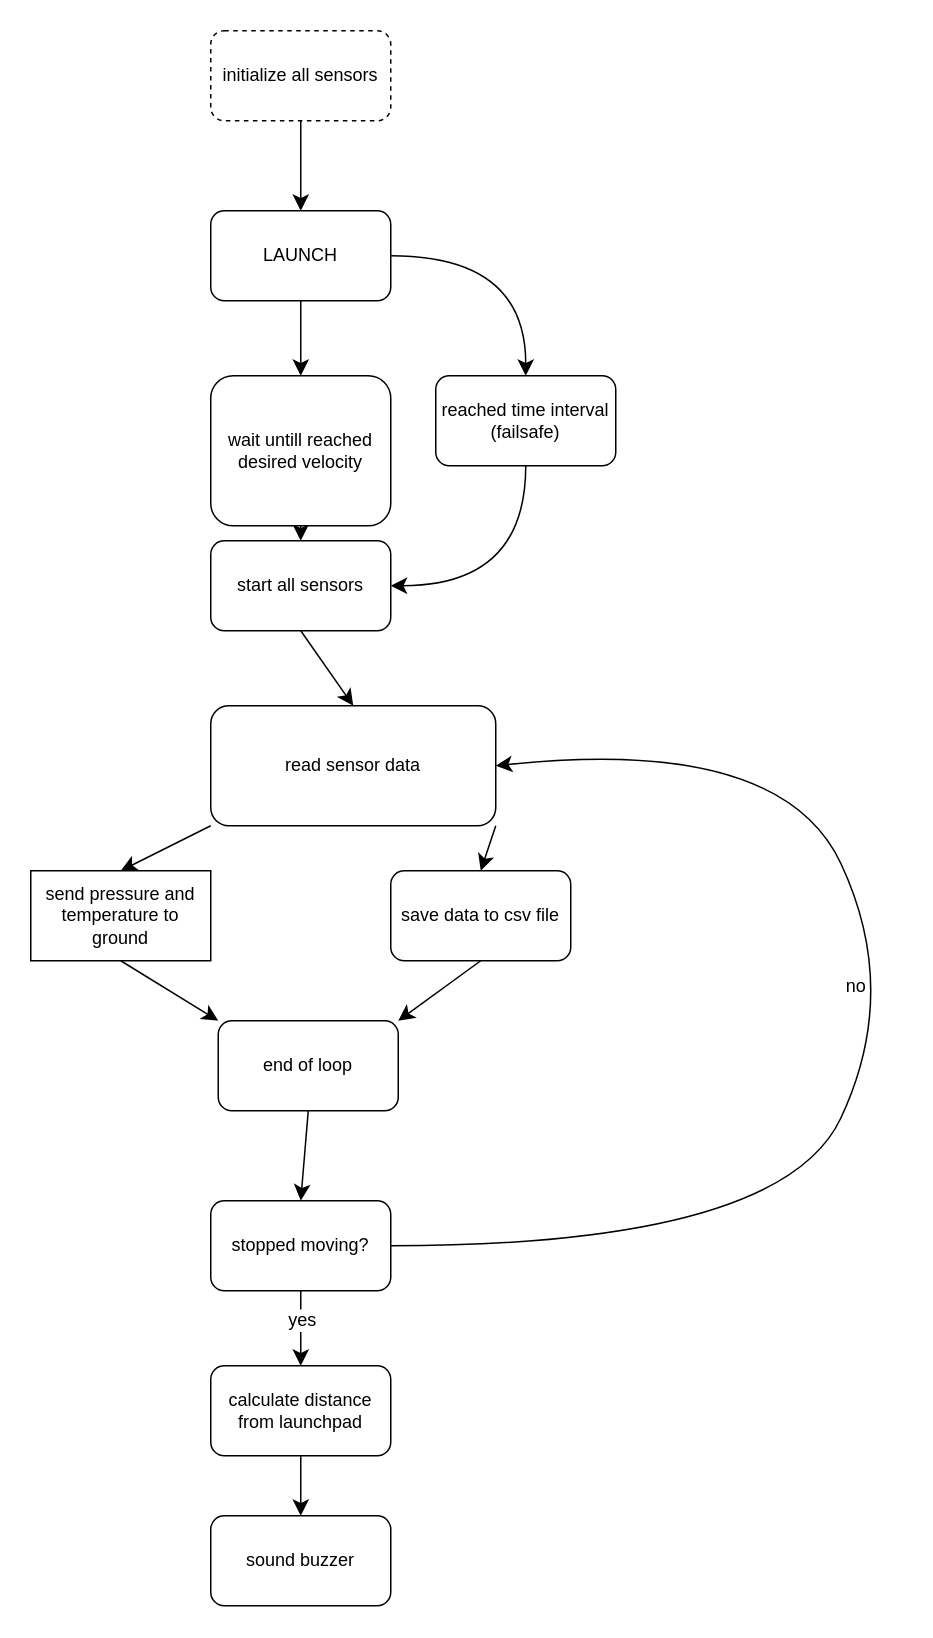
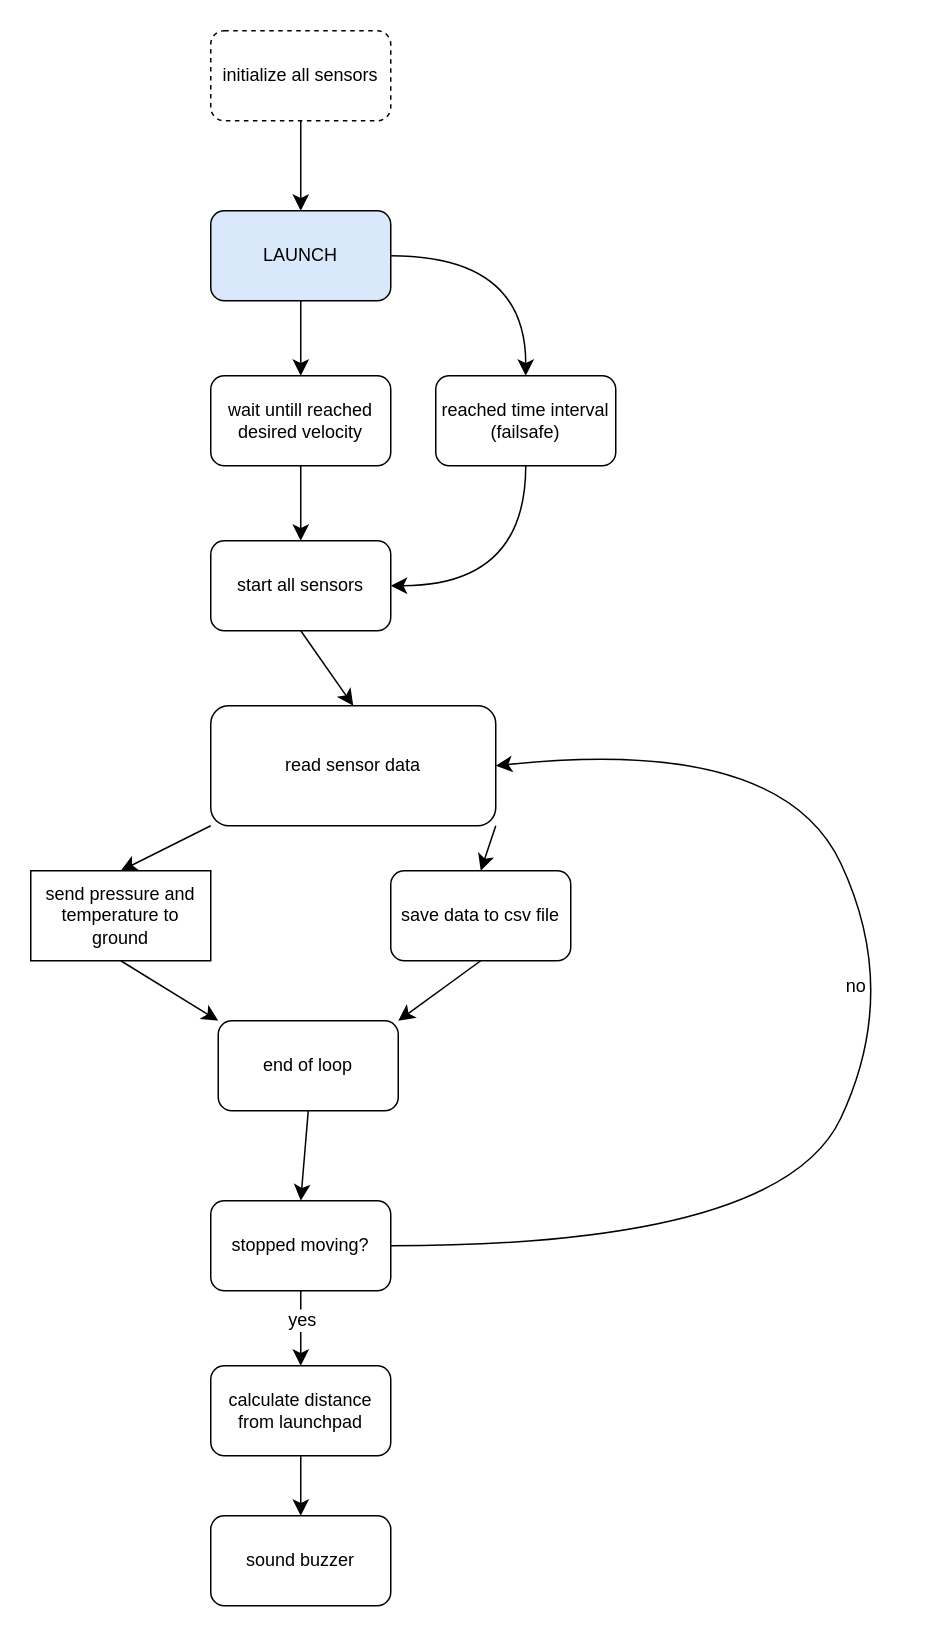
node "LAUNCH": fillcolor #ffffff -> #dae8fc
node "wait untill reached desired velocity": size 180x150 -> 180x90
